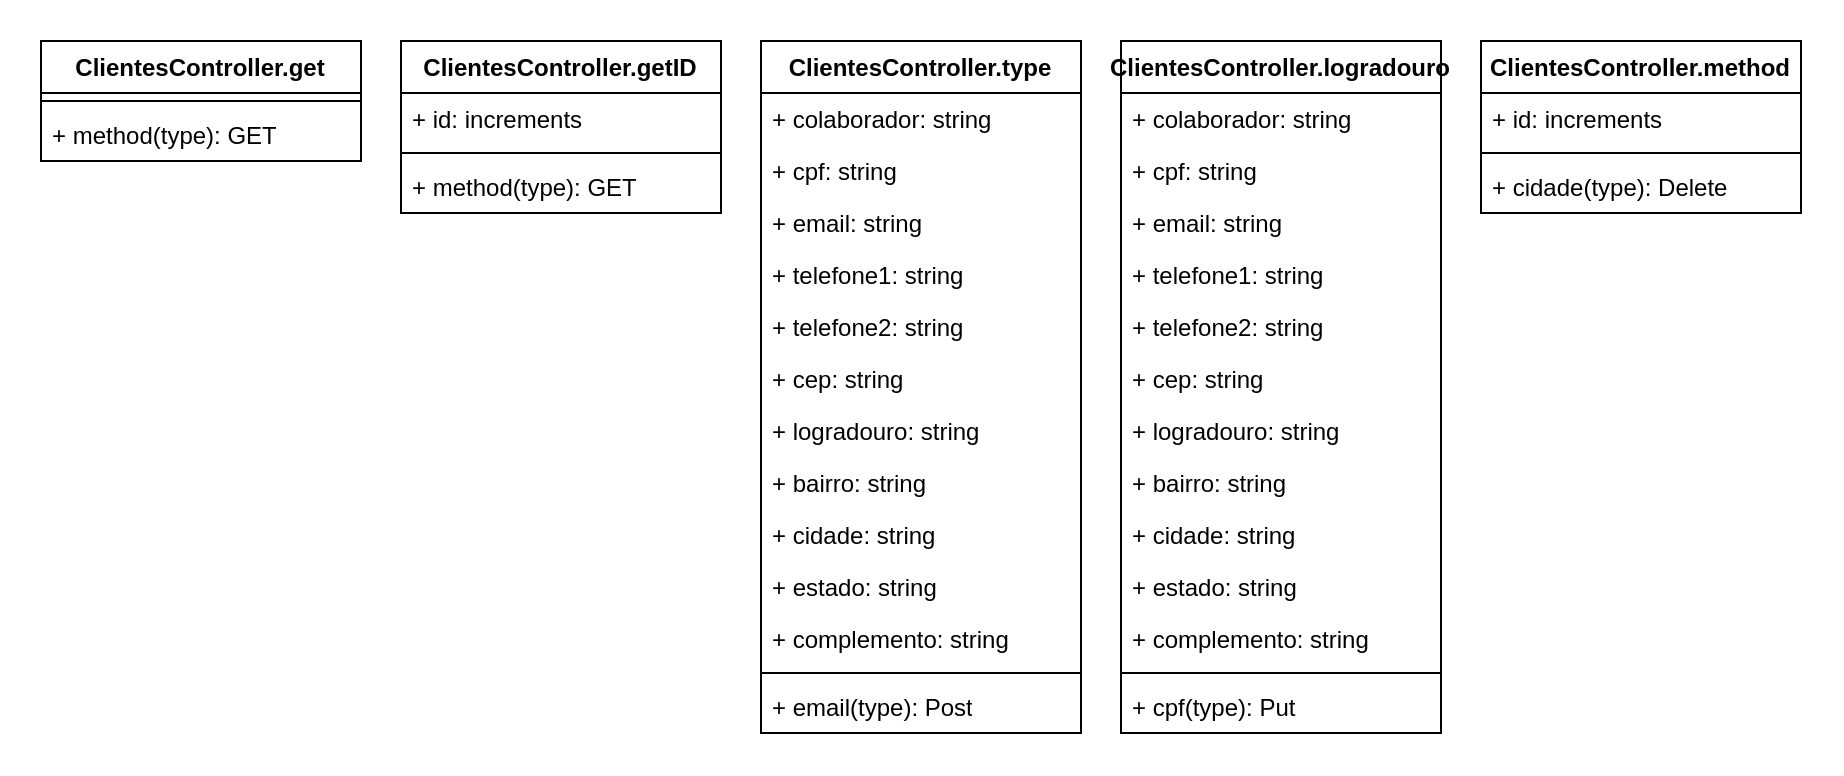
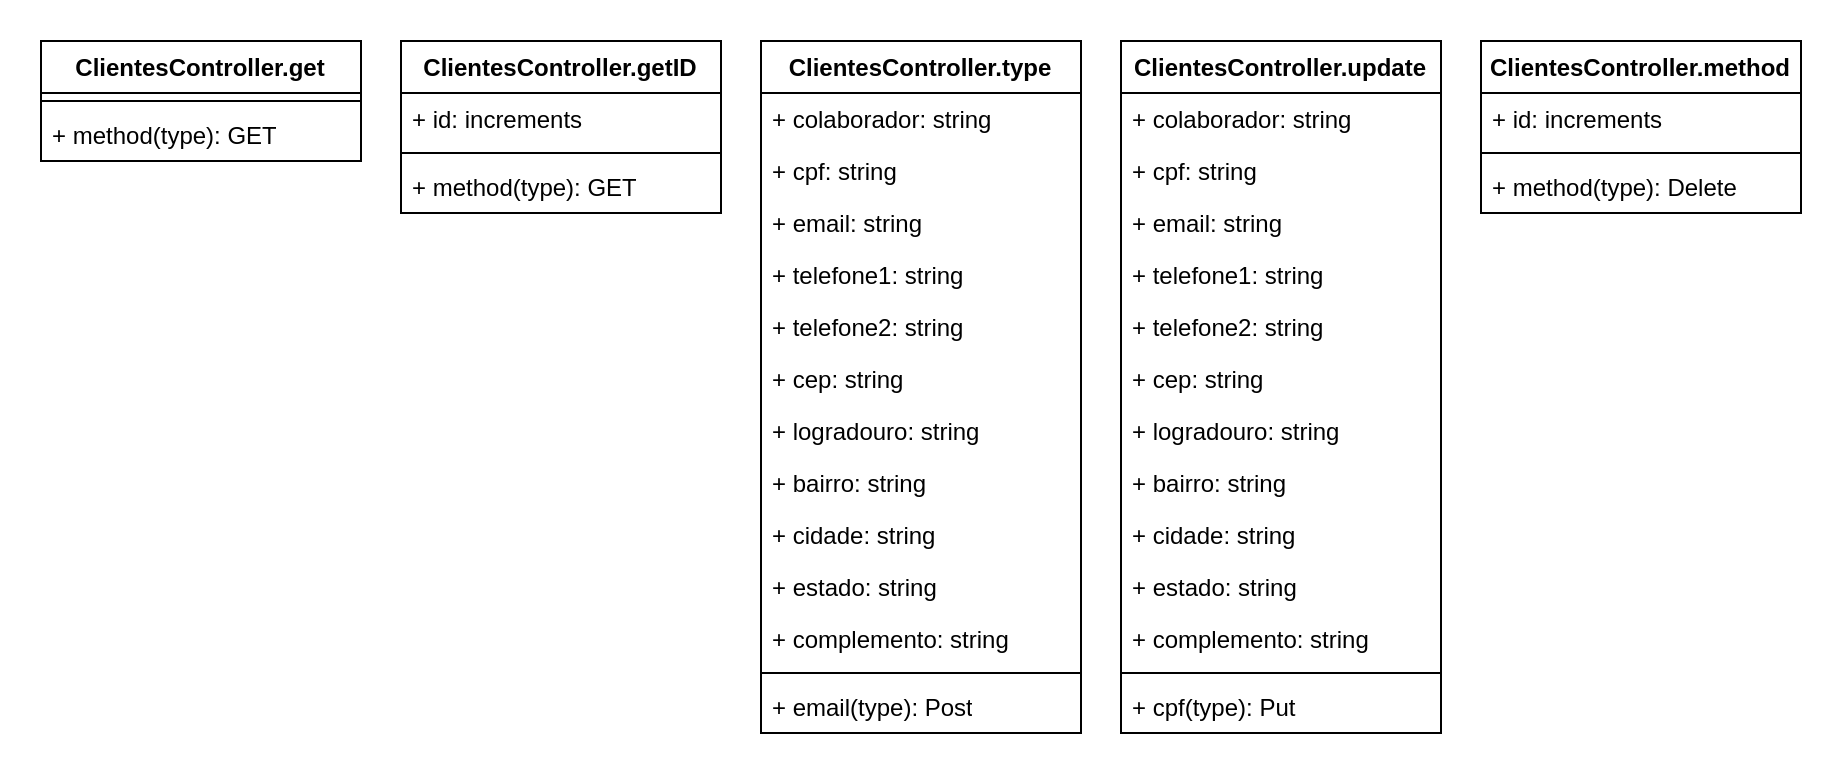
node "ClientesController.logradouro": label "ClientesController.logradouro" -> "ClientesController.update"
node "+ cidade(type): Delete": label "+ cidade(type): Delete" -> "+ method(type): Delete"
